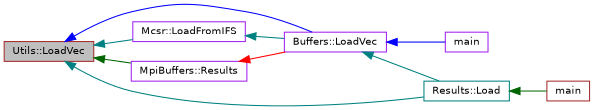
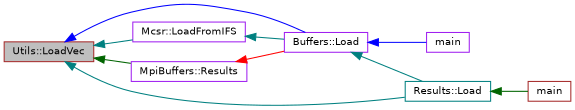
node "Buffers::LoadVec": label "Buffers::LoadVec" -> "Buffers::Load"
